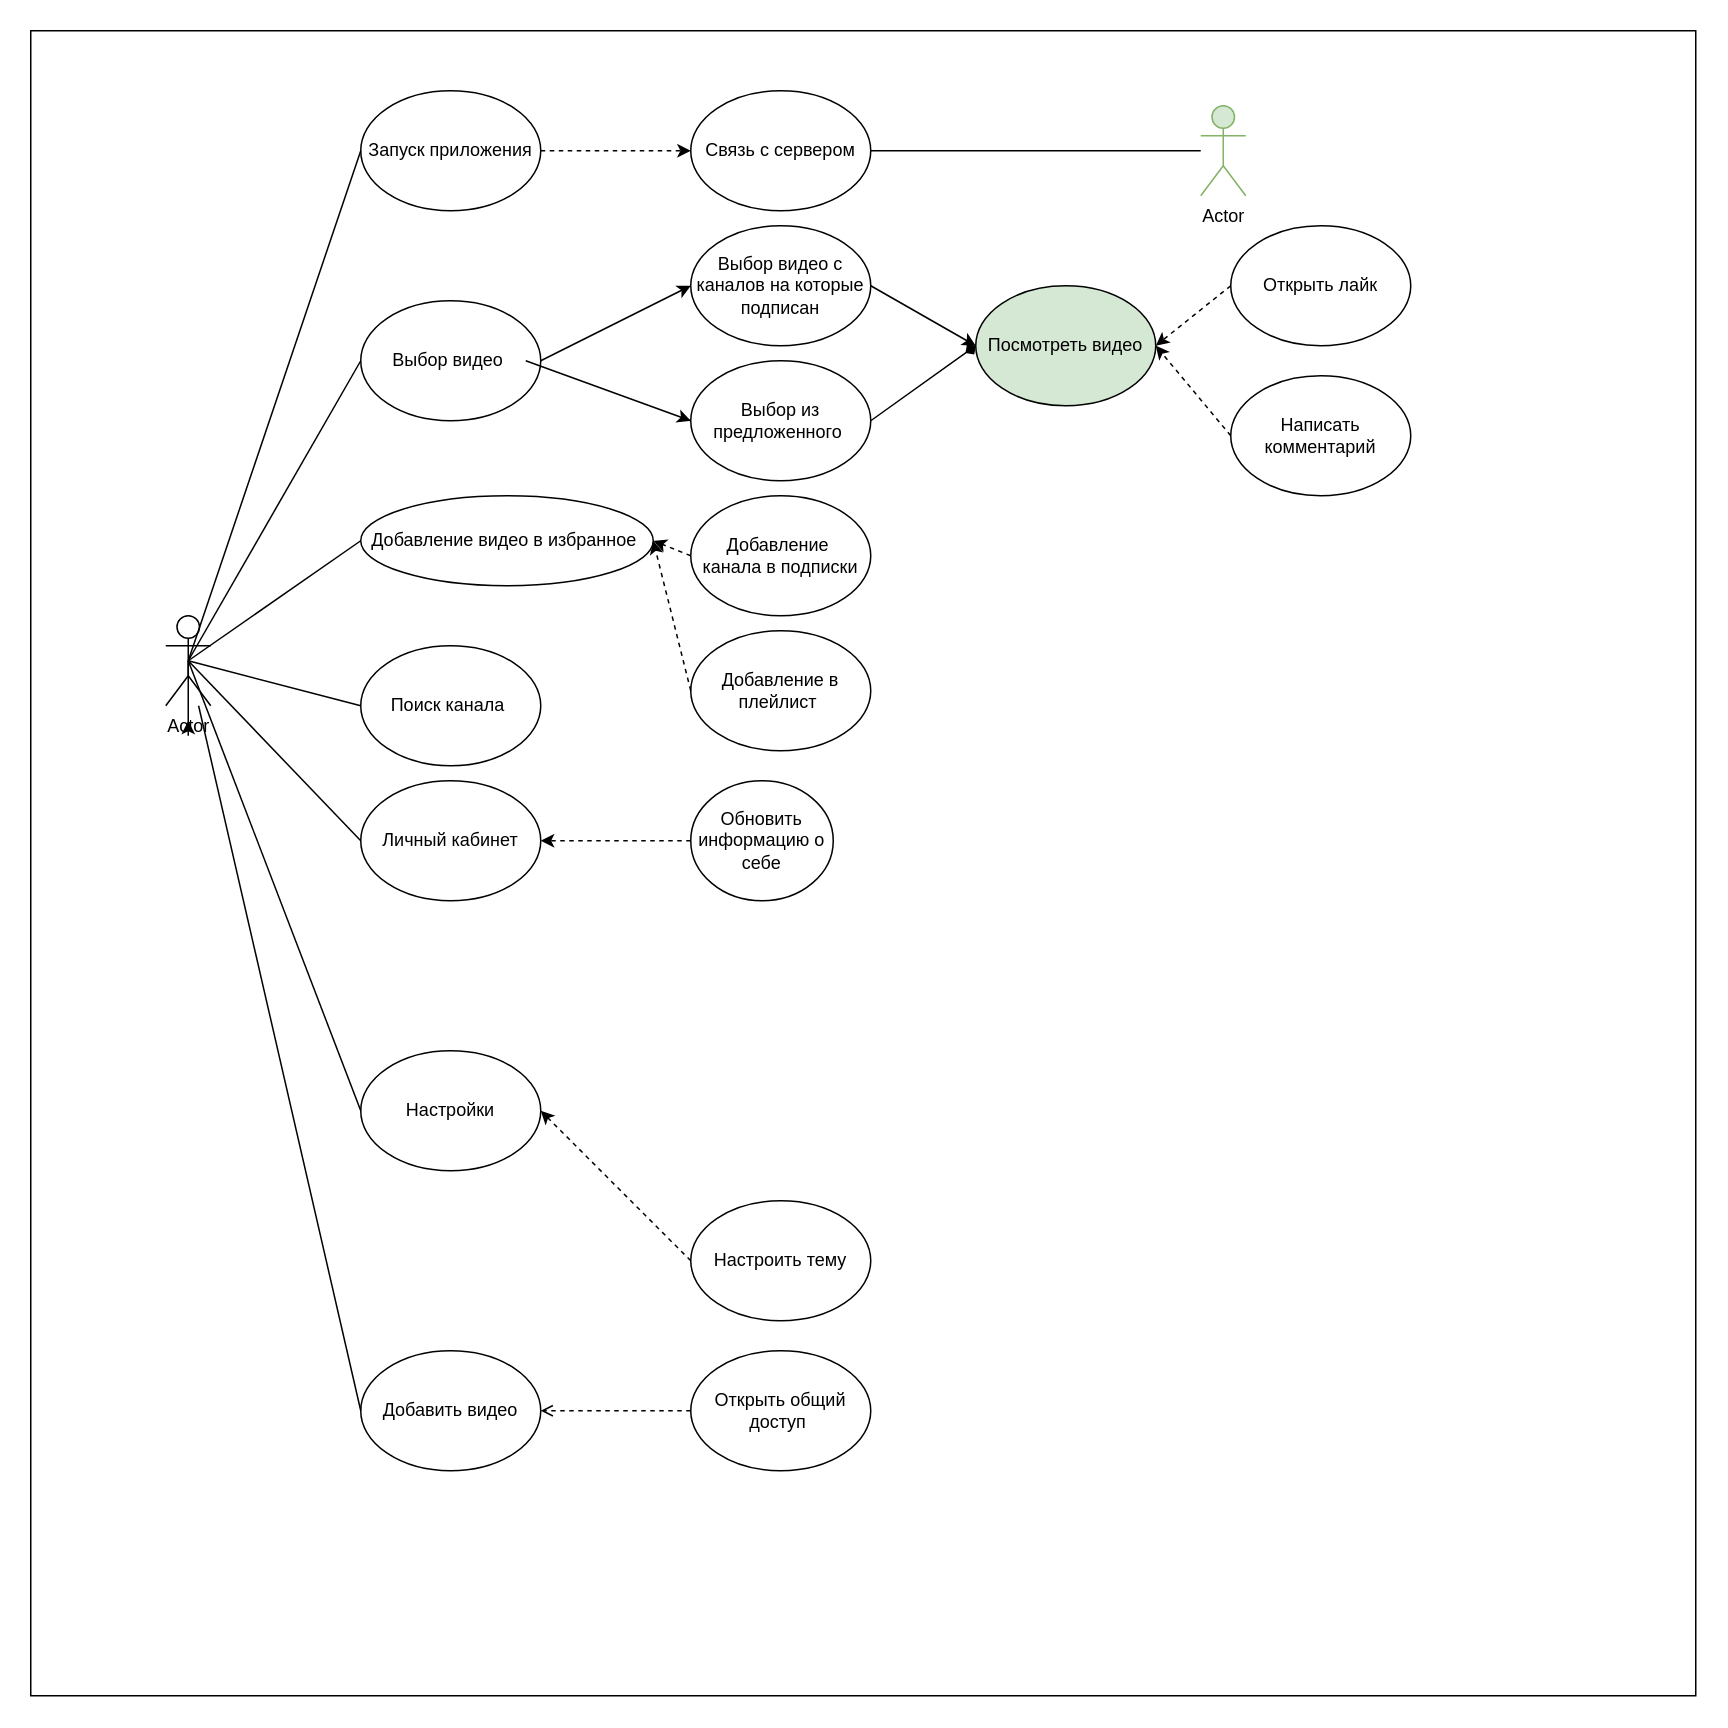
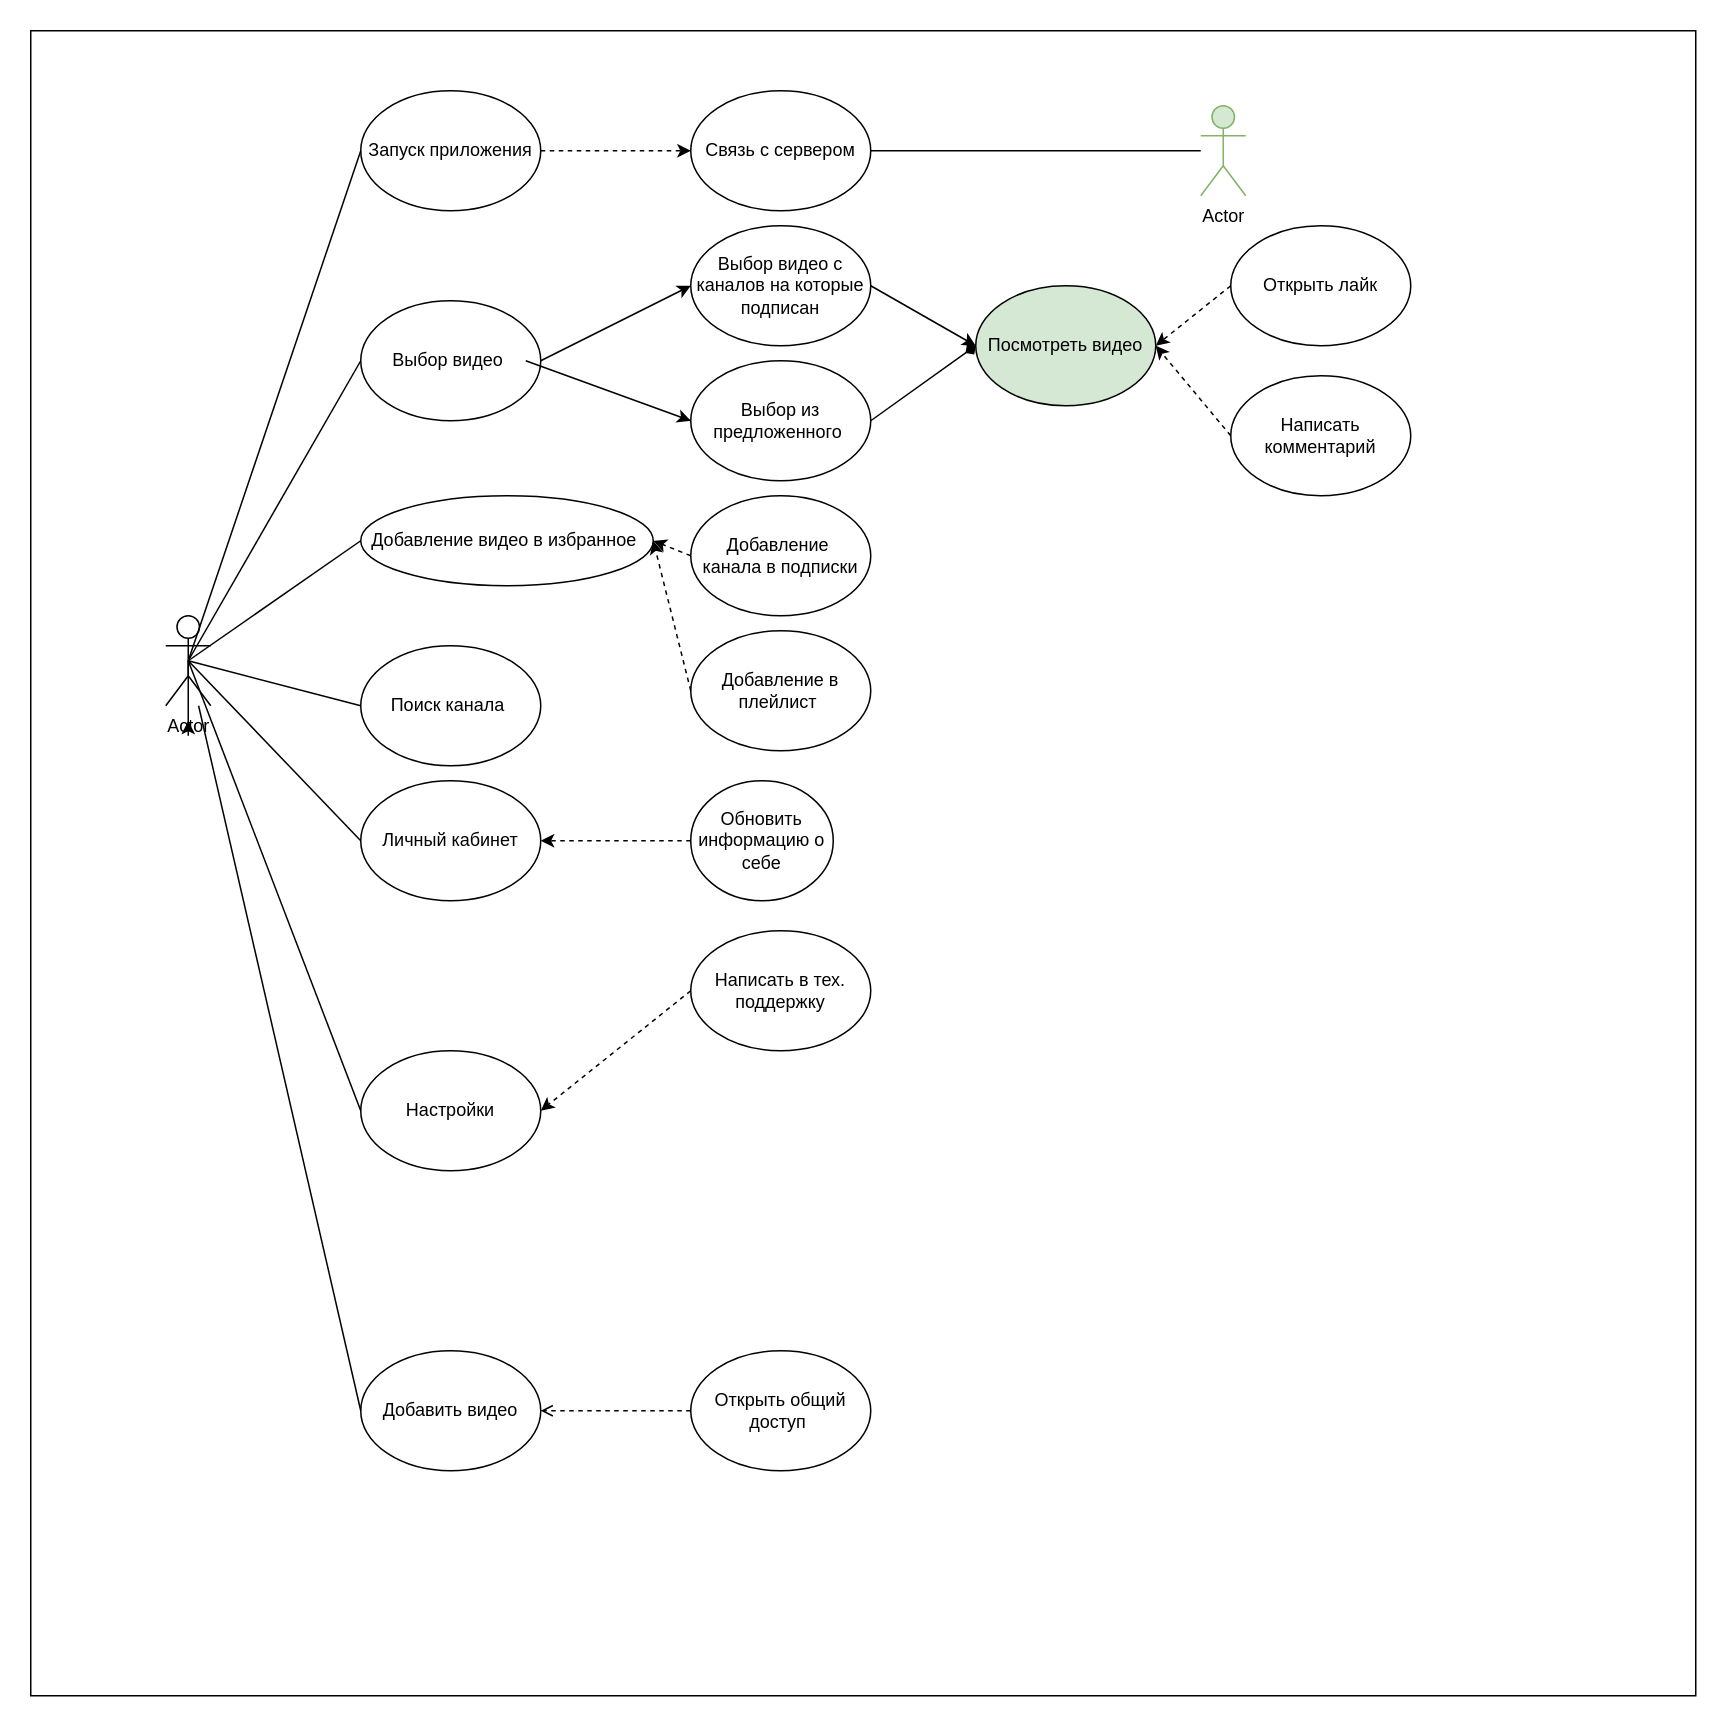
node "Написать в тех. поддержку": added
edge "Написать в тех. поддержку" -> "Настройки": added
edge "Настроить тему" -> "Настройки": removed
node "Настроить тему": removed
